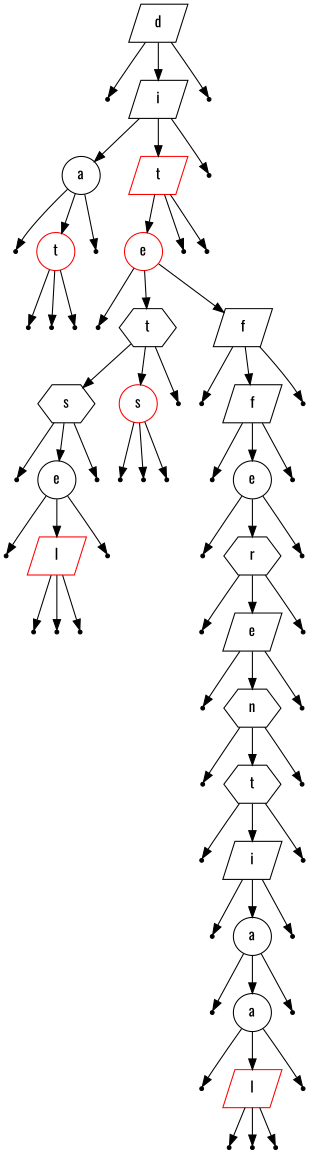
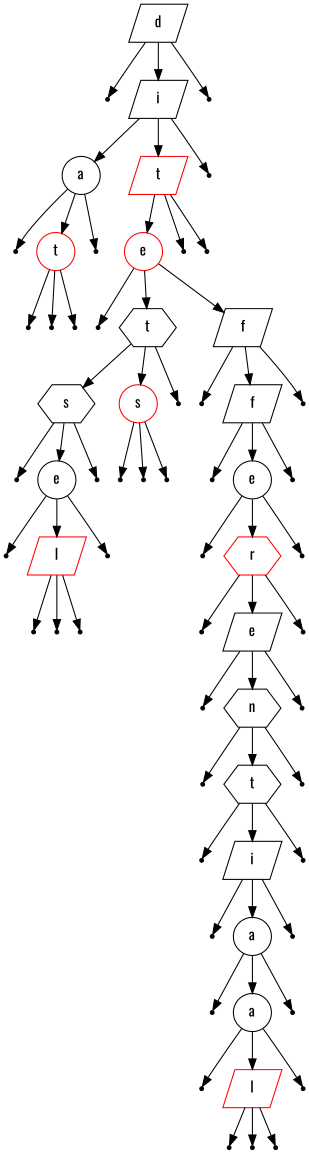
node "r": color black -> red
